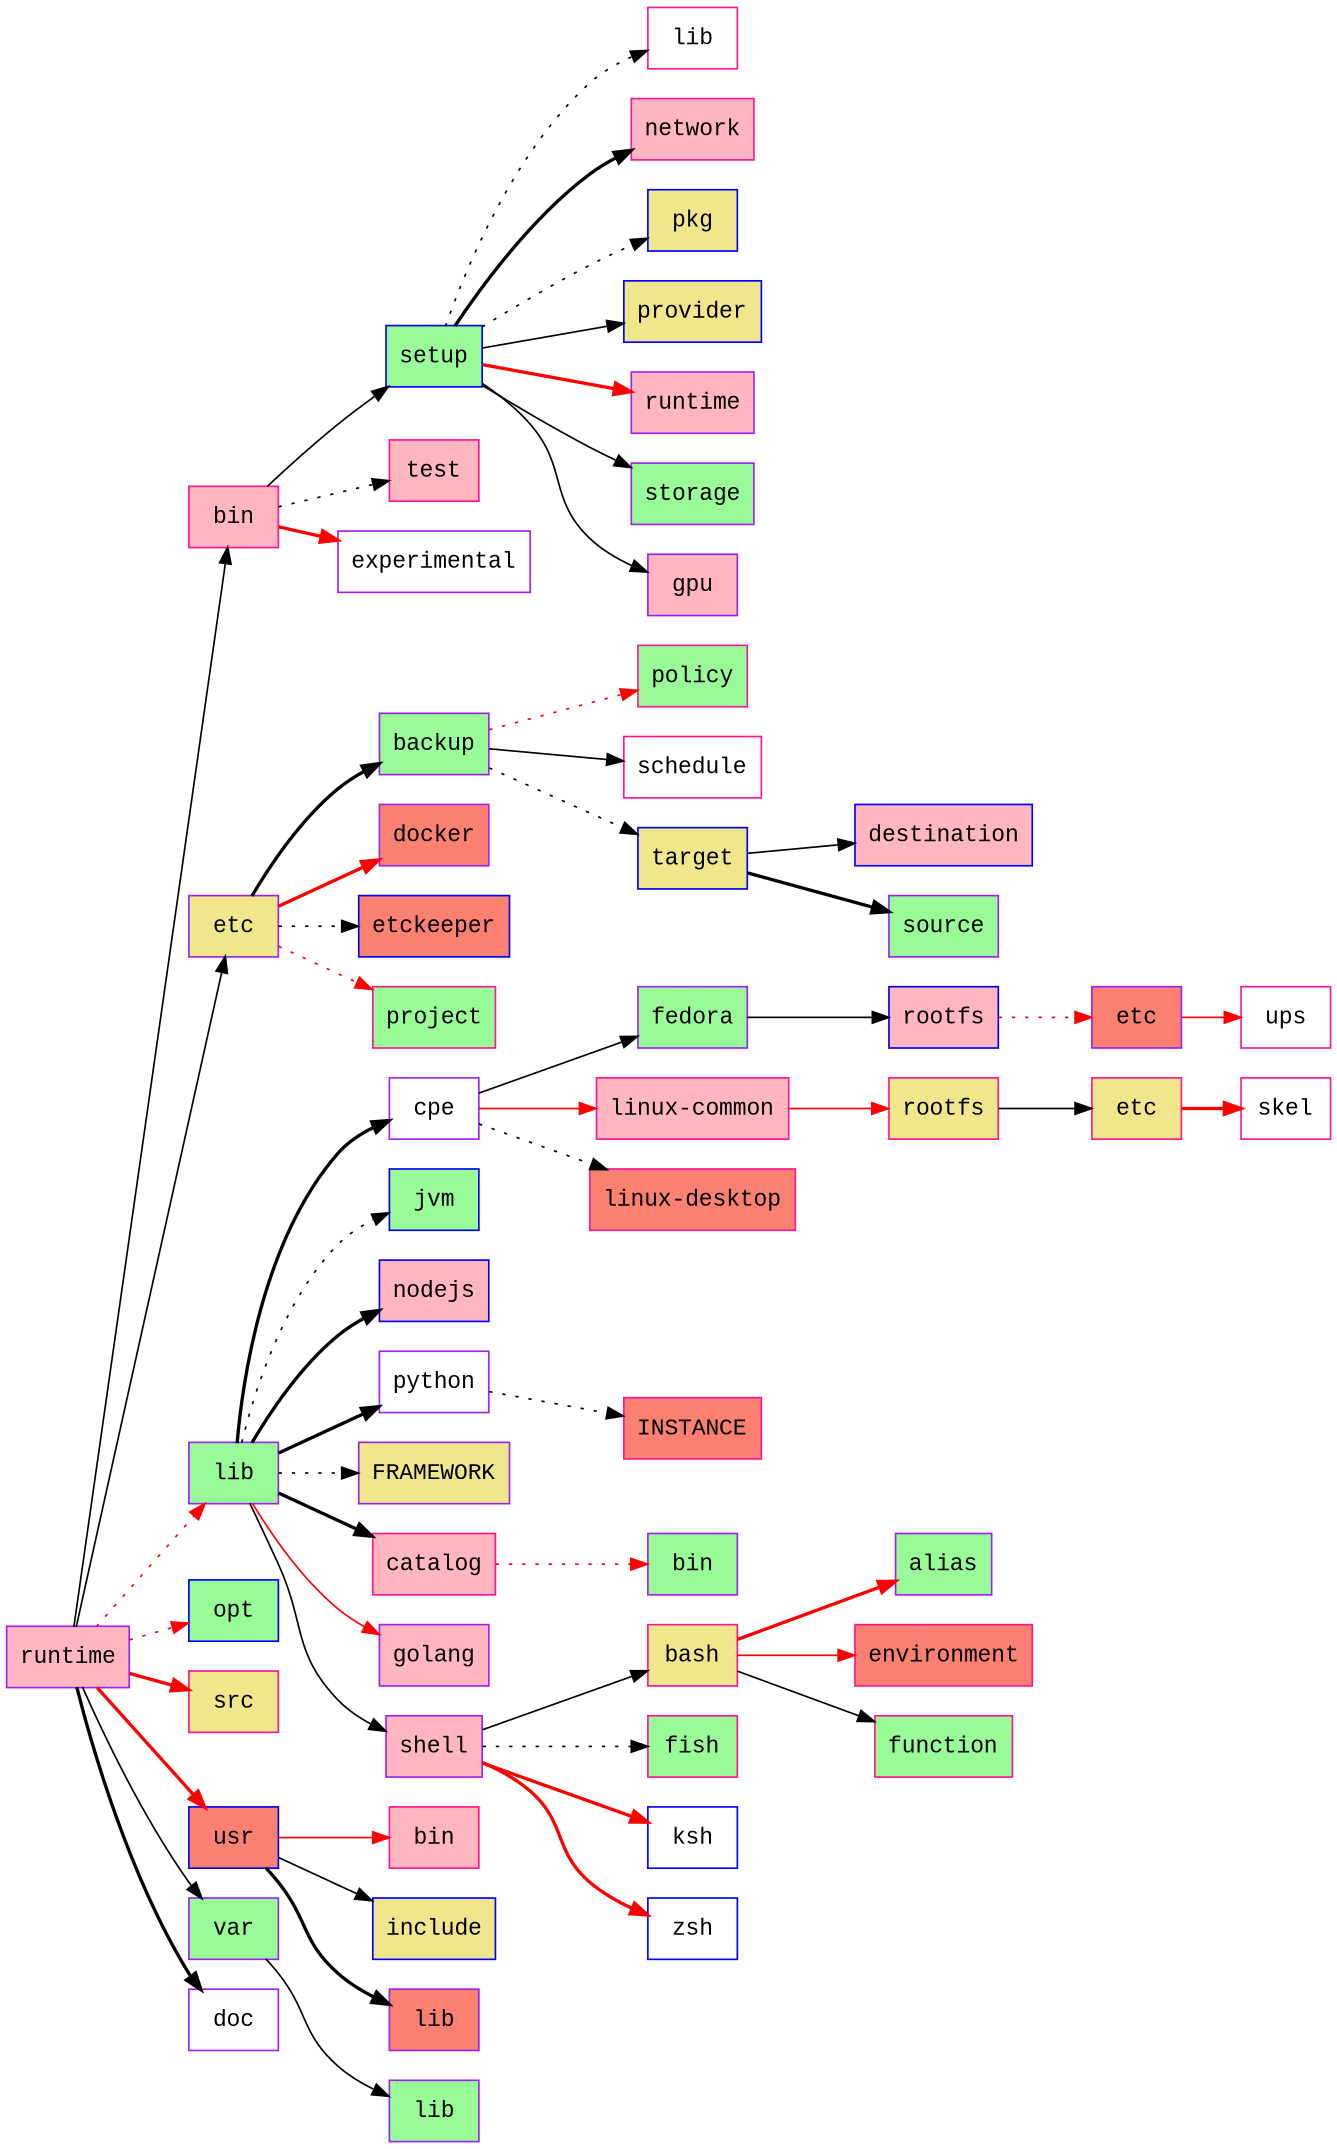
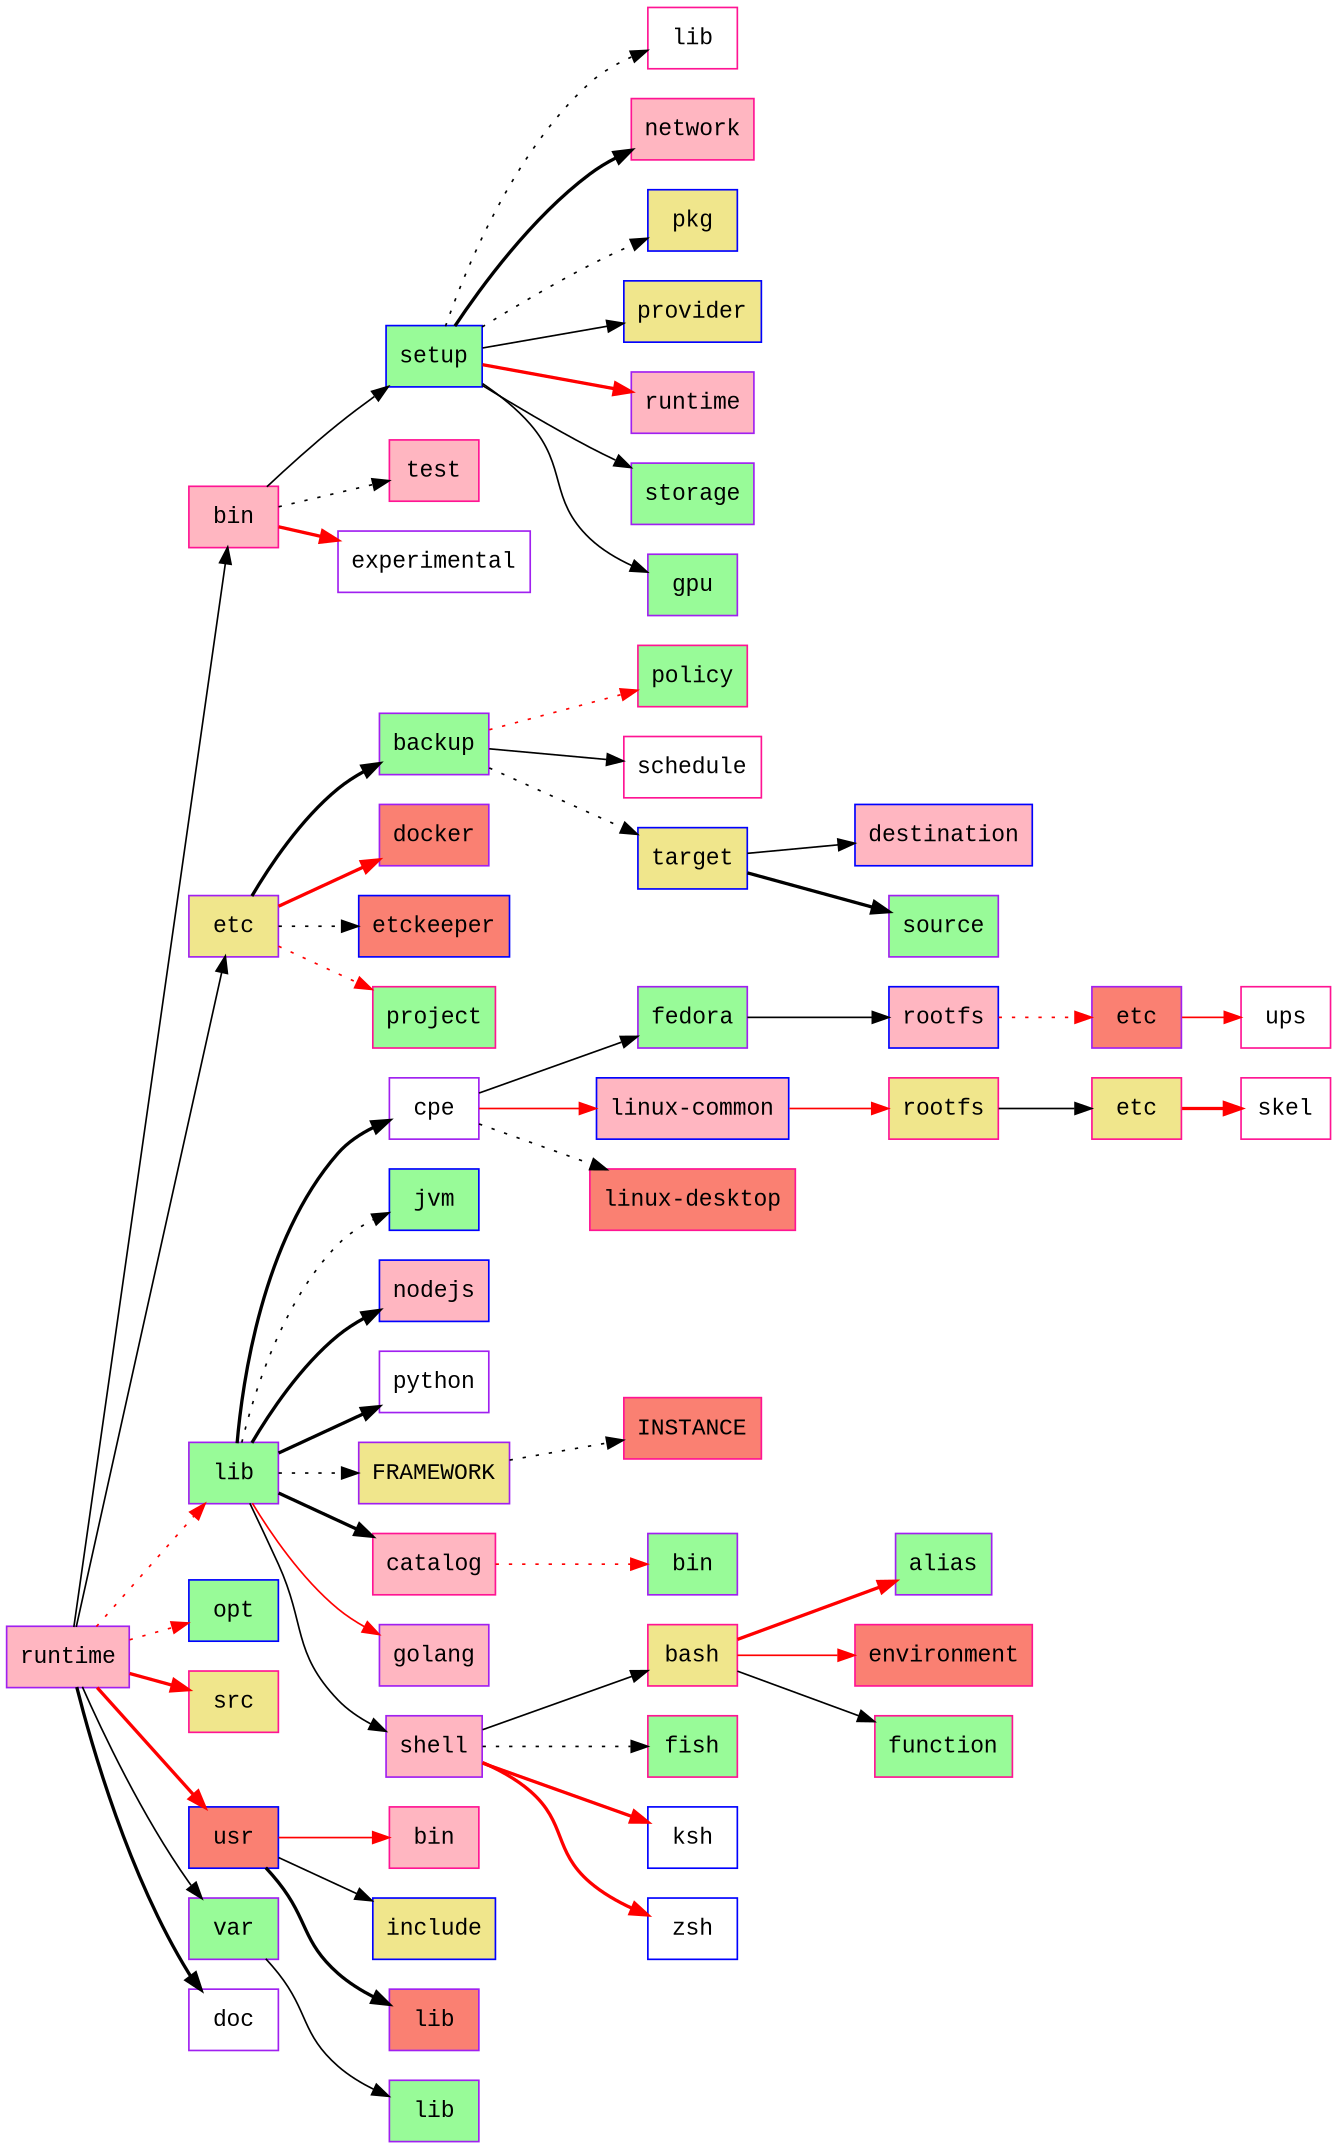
node "gpu": fillcolor lightpink -> palegreen
node "linux-common": color deeppink -> blue
edge "python" -> "INSTANCE": now "FRAMEWORK" -> "INSTANCE"
